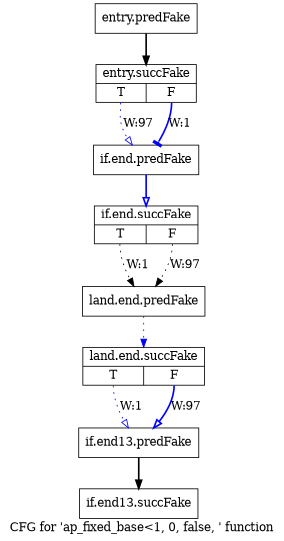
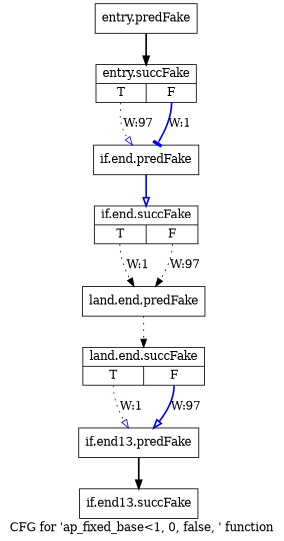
edge "land.end.predFake" -> "land.end.succFake": color blue -> black
